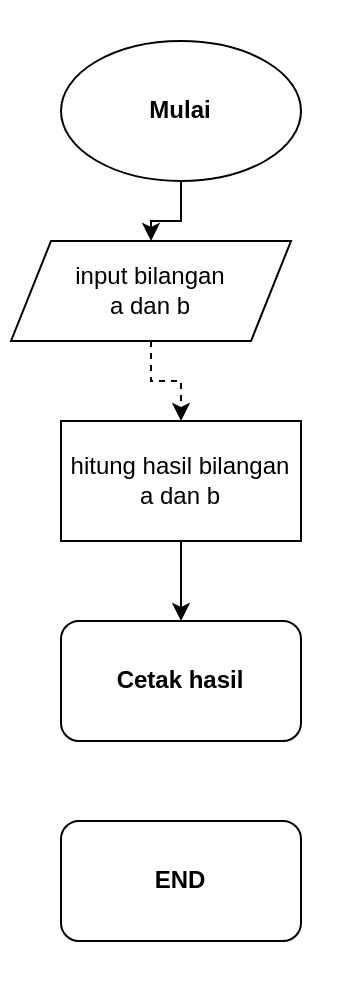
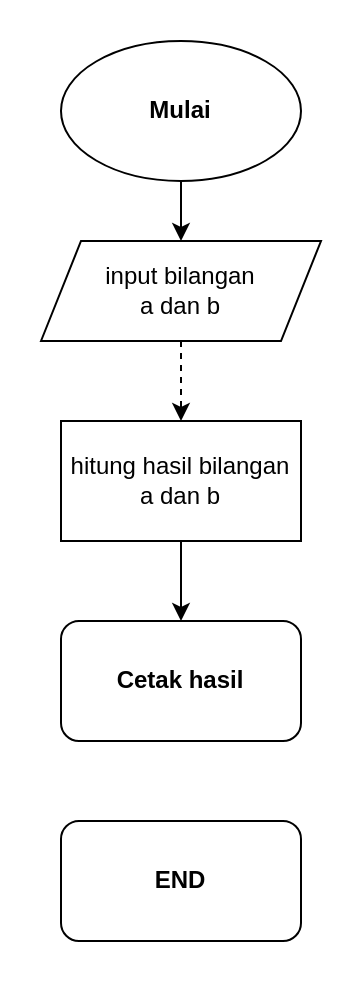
node "input bilangan a dan b": moved (151, 291) -> (181, 291)
